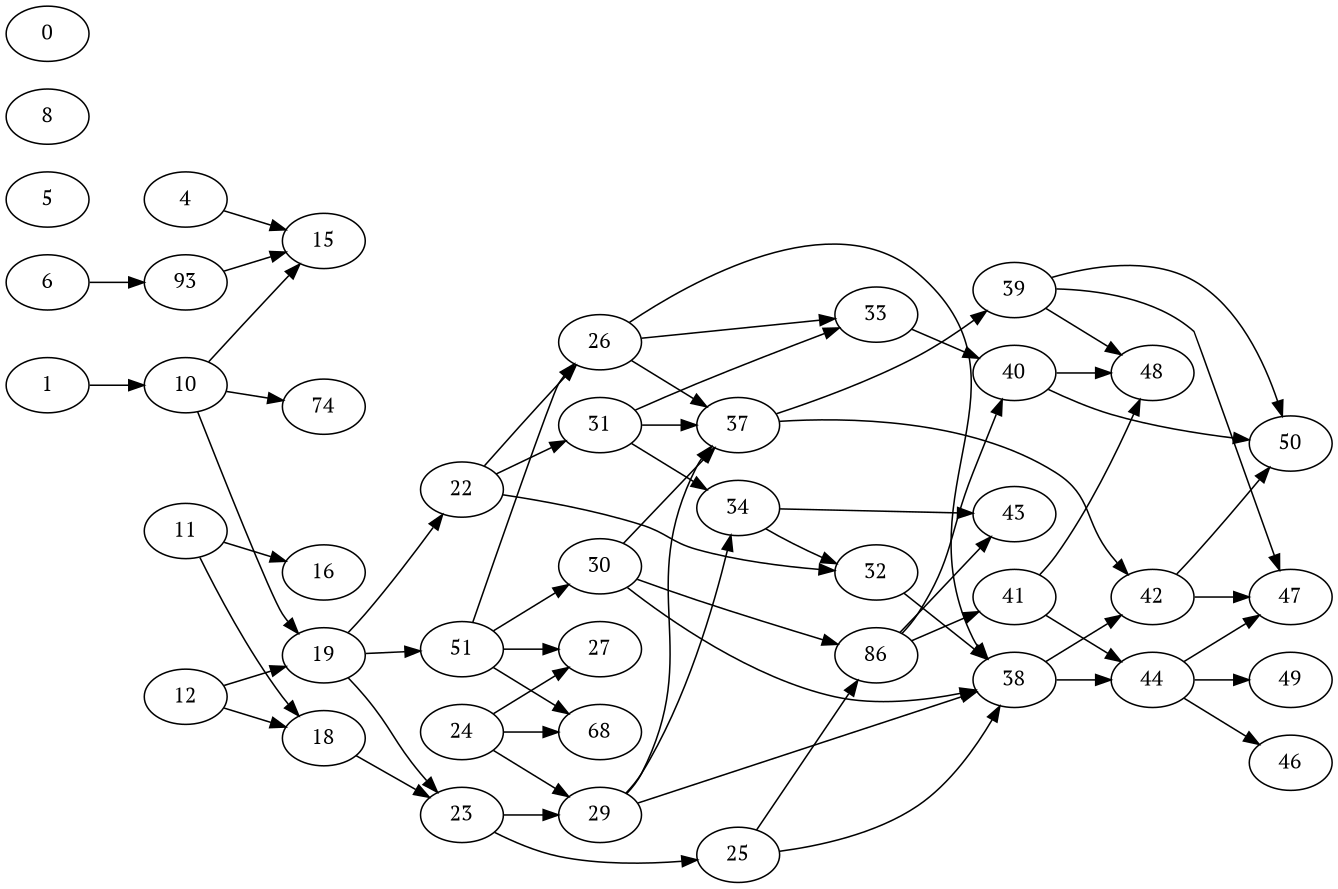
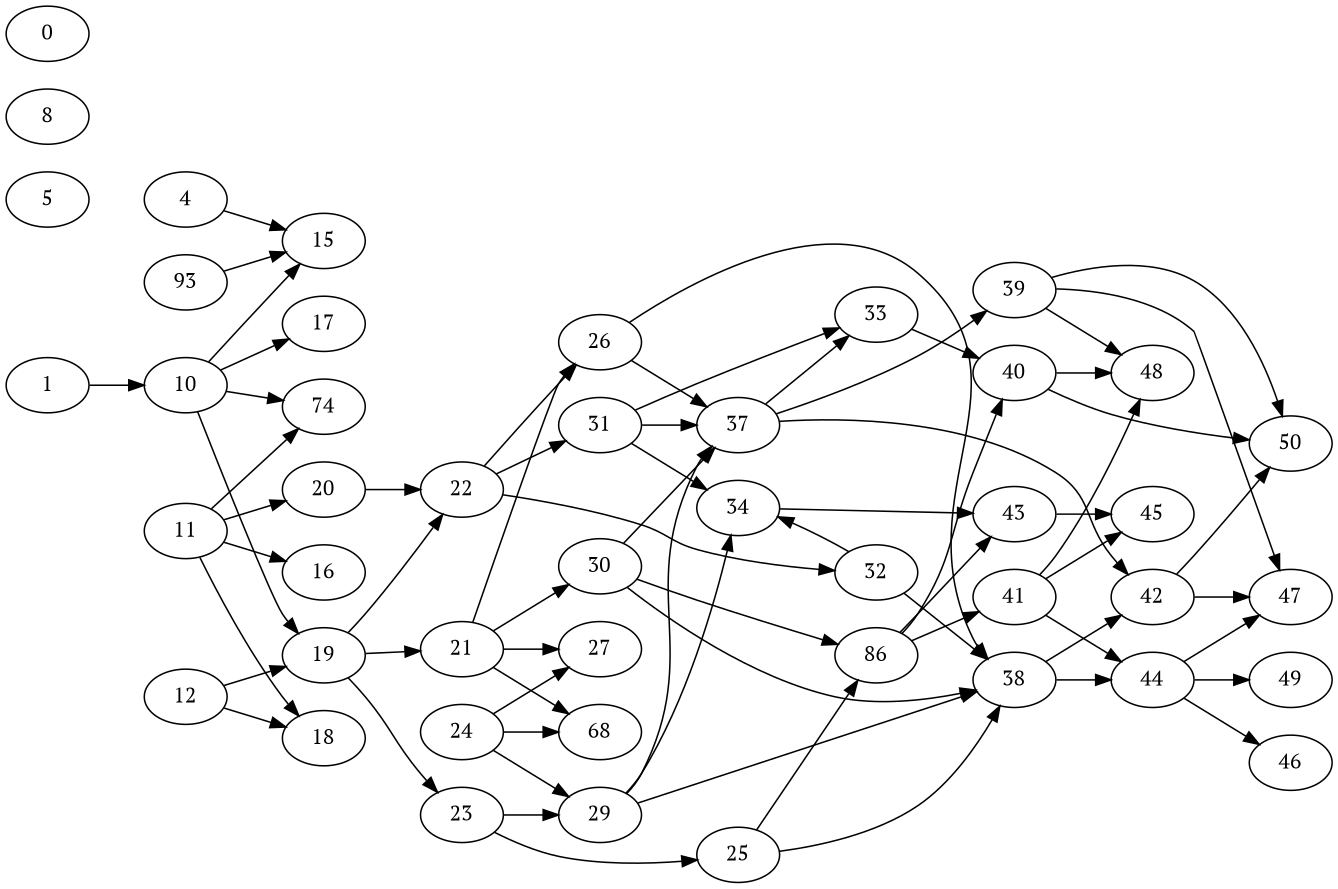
node "6": removed
node "17": added
edge "26" -> "33": now "37" -> "33"
edge "11" -> "74": added
node "20": added
node "45": added
edge "34" -> "32": reversed
node "51": label "51" -> "21"
edge "18" -> "23": removed
